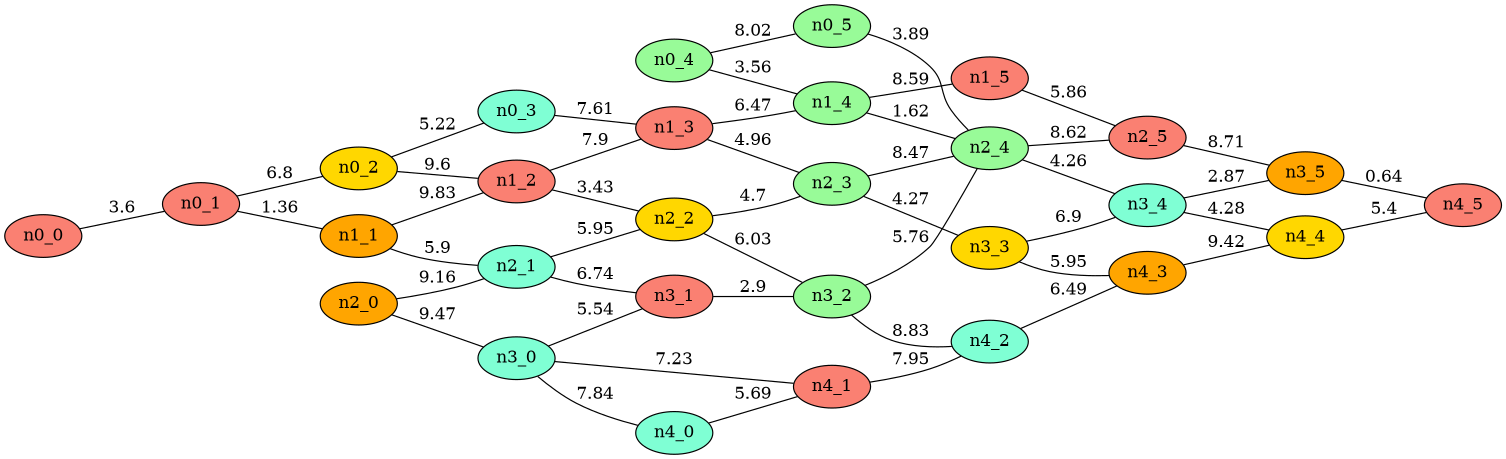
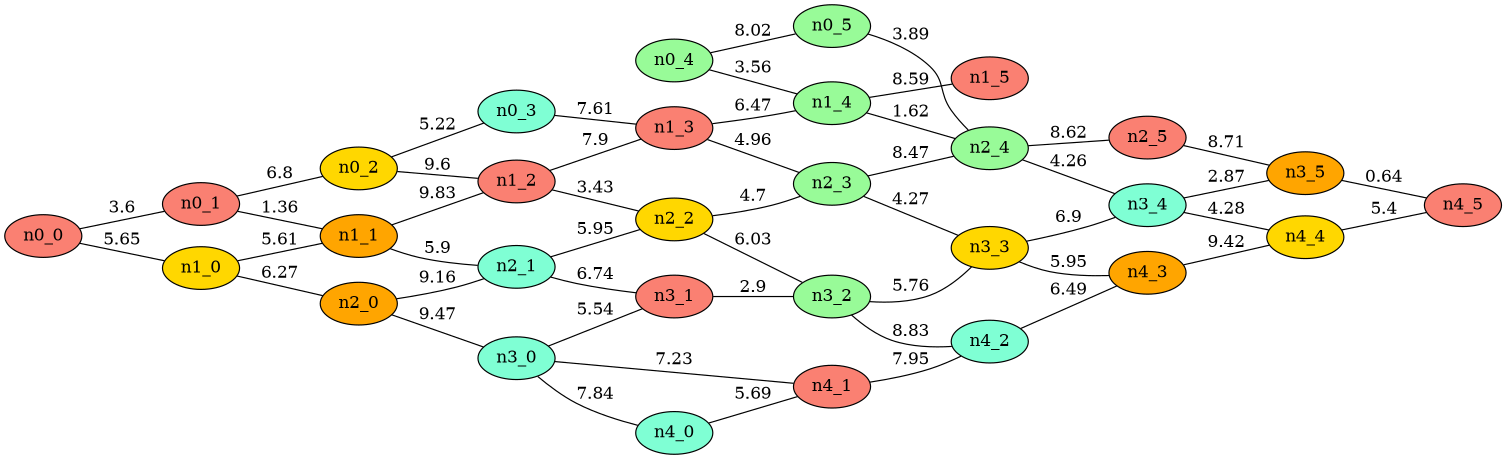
edge "n1_5" -- "n2_5": removed, label "5.86"
edge "n2_4" -- "n3_2": now "n3_3" -- "n3_2"
node "n1_0": added
